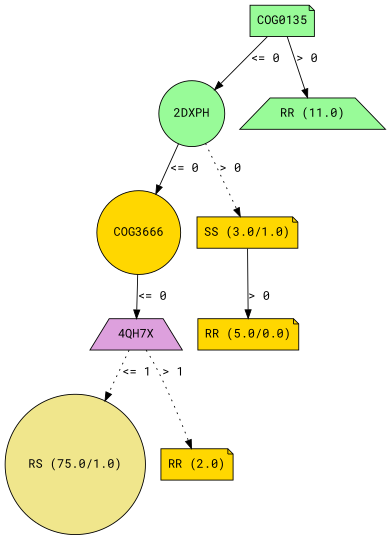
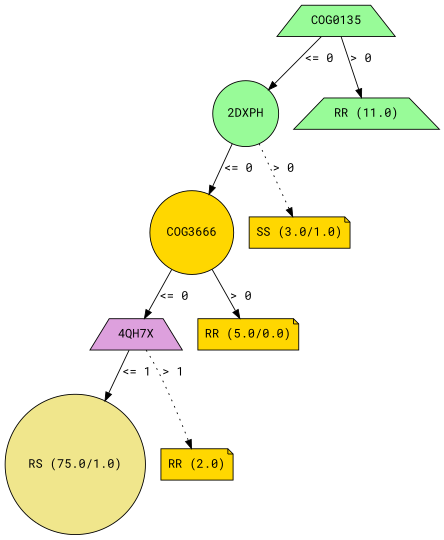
node "COG0135": shape note -> trapezium
edge "SS (3.0/1.0)" -> "RR (5.0/0.0)": now "COG3666" -> "RR (5.0/0.0)"
edge "4QH7X" -> "RS (75.0/1.0)": style dotted -> solid
